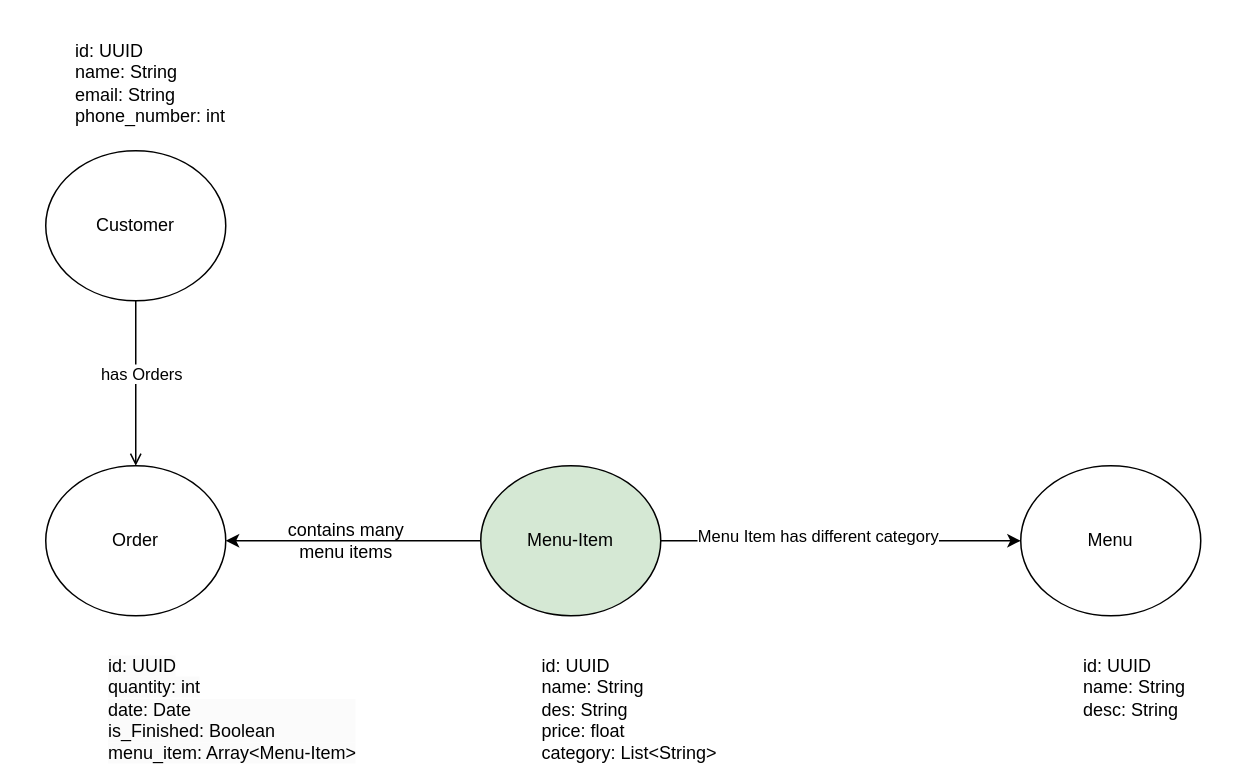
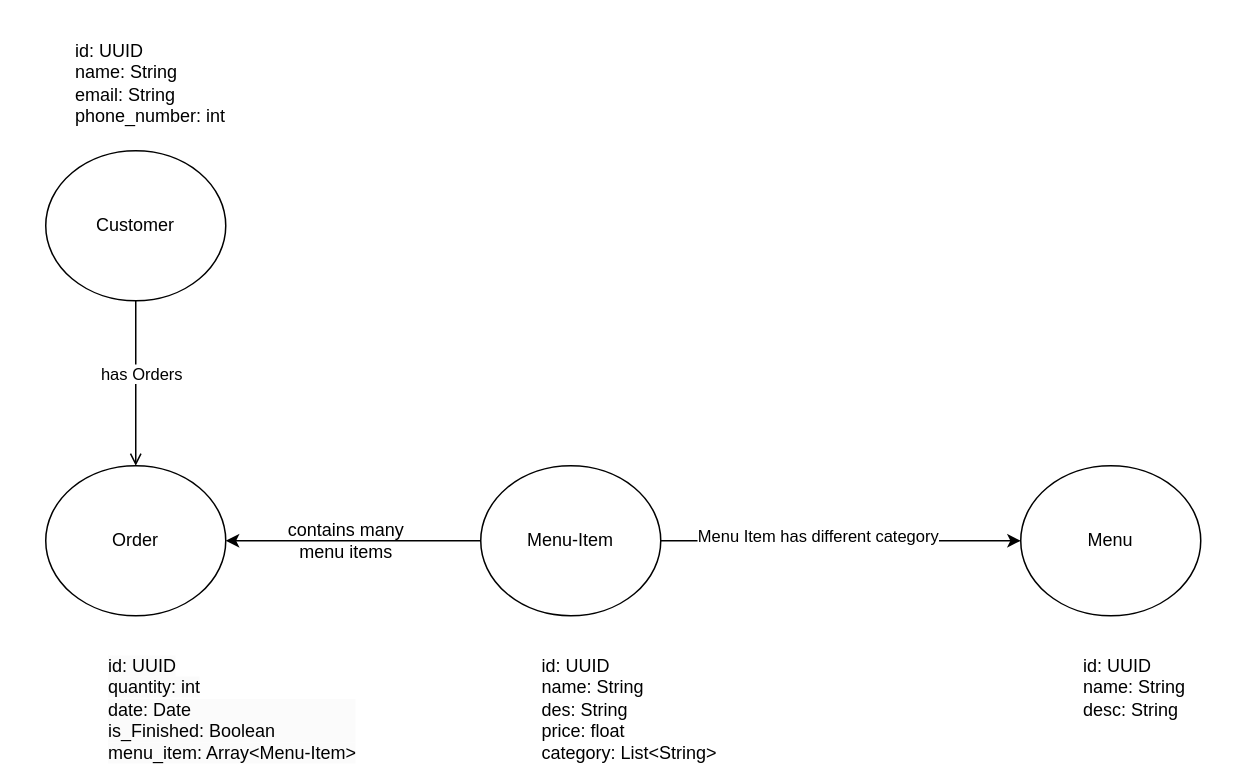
node "Menu-Item": fillcolor #d5e8d4 -> #ffffff
